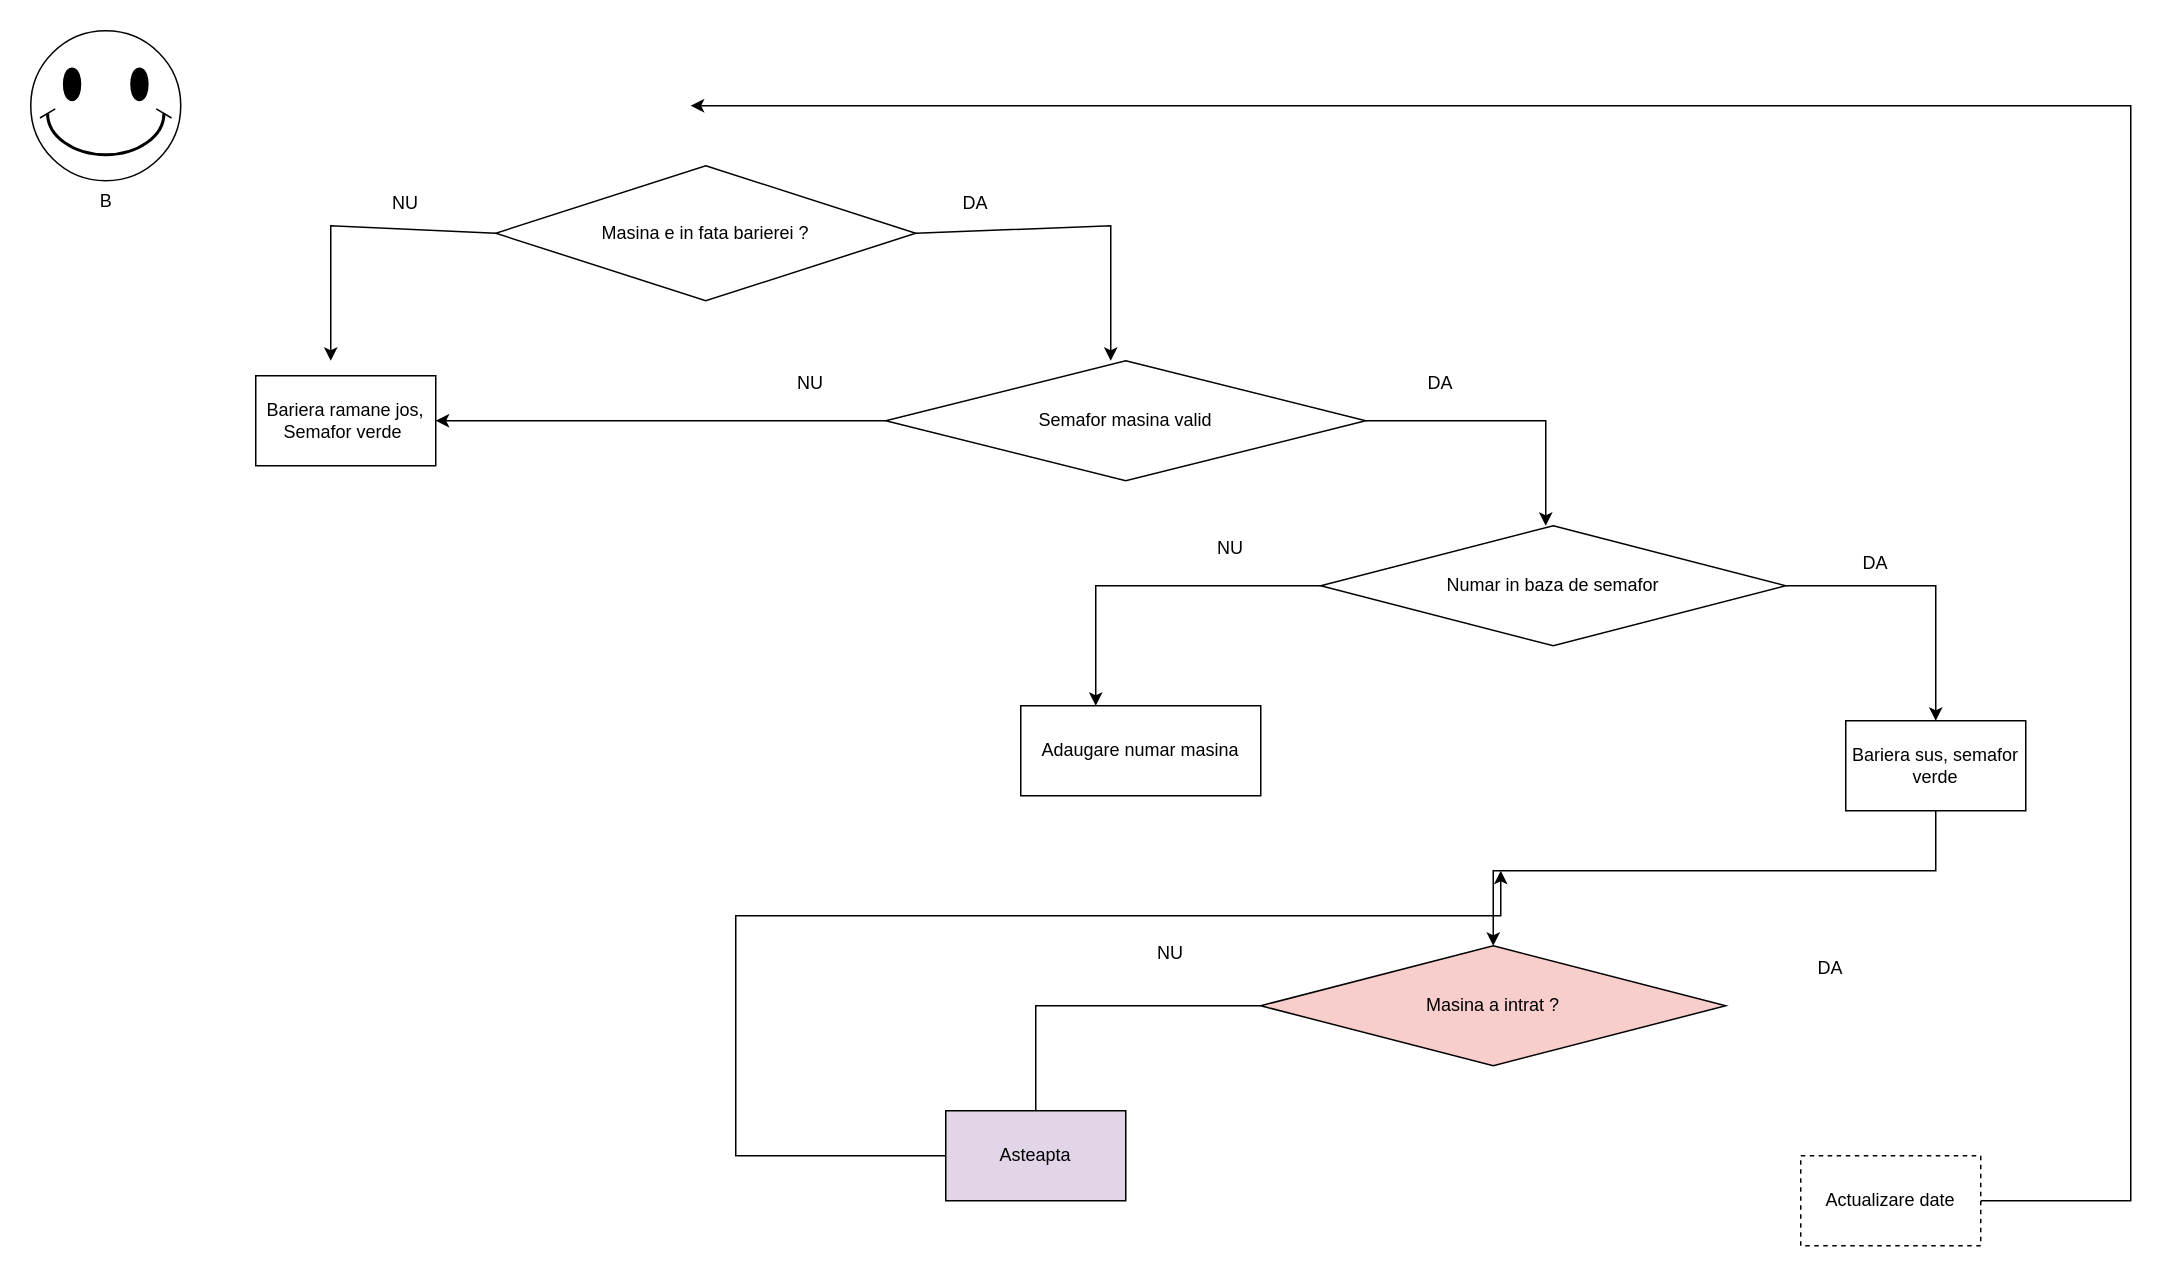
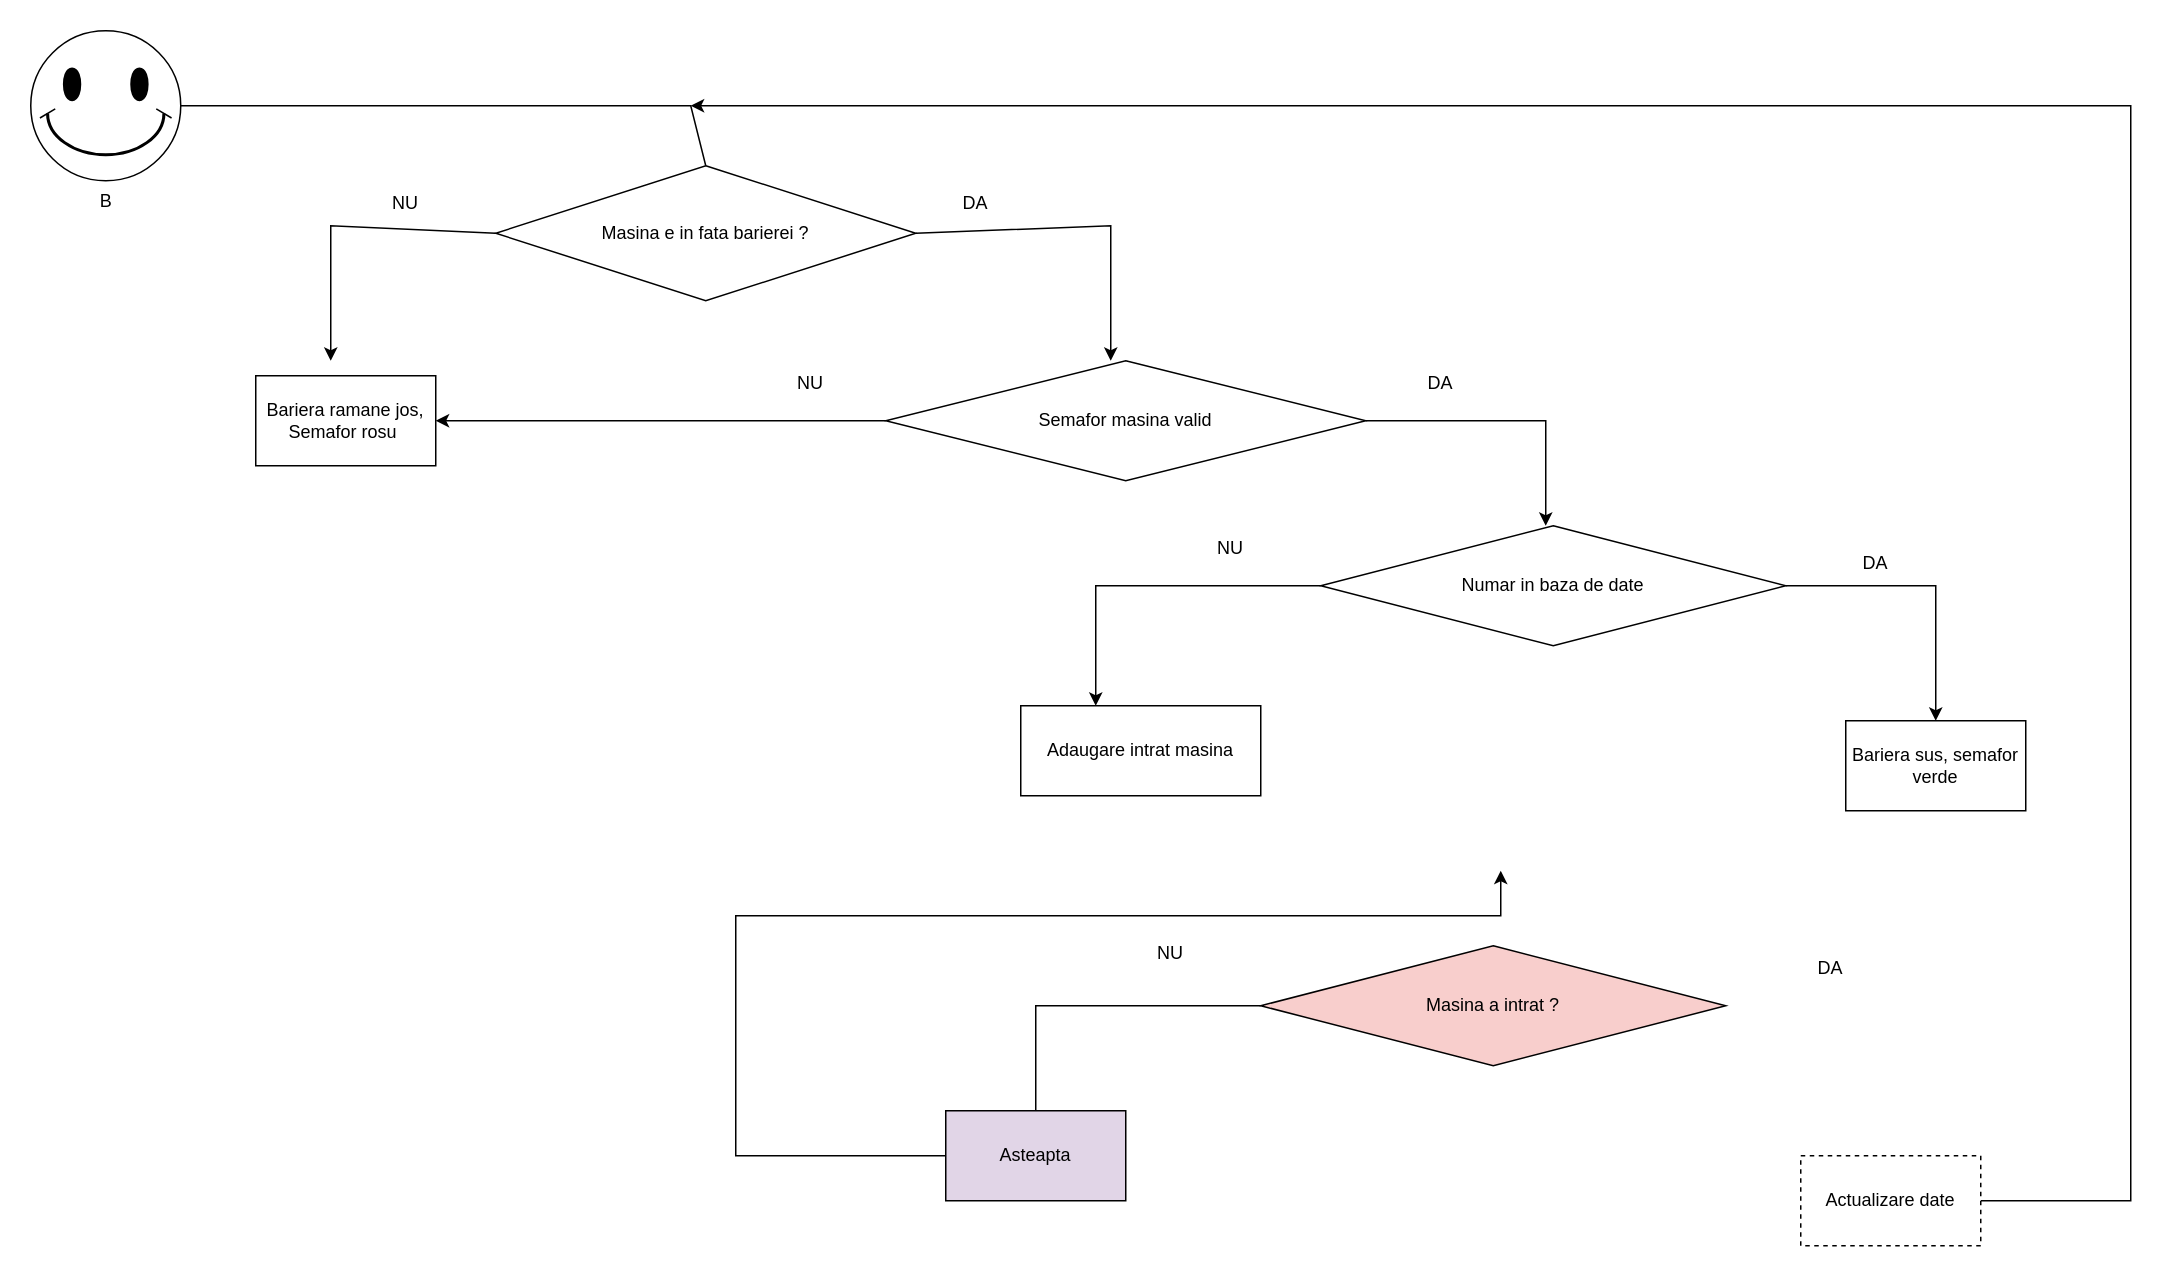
edge "B" -- "Masina e in fata barierei ?": added
node "Bariera ramane jos, Semafor verde": label "Bariera ramane jos, Semafor verde" -> "Bariera ramane jos, Semafor rosu"
node "Numar in baza de semafor": label "Numar in baza de semafor" -> "Numar in baza de date"
node "Adaugare numar masina": label "Adaugare numar masina" -> "Adaugare intrat masina"
edge "Bariera sus, semafor verde" -> "Masina a intrat ?": removed
